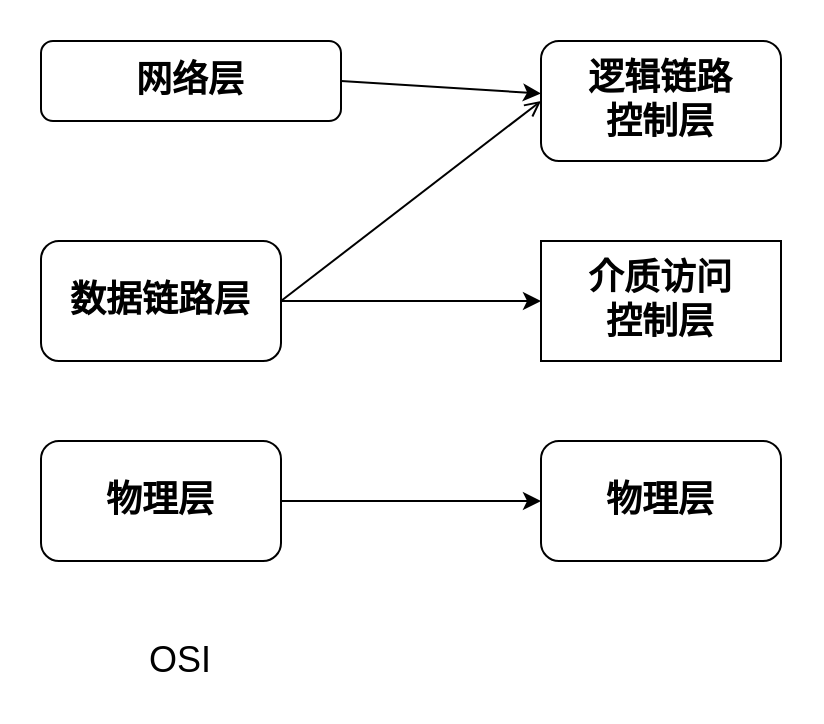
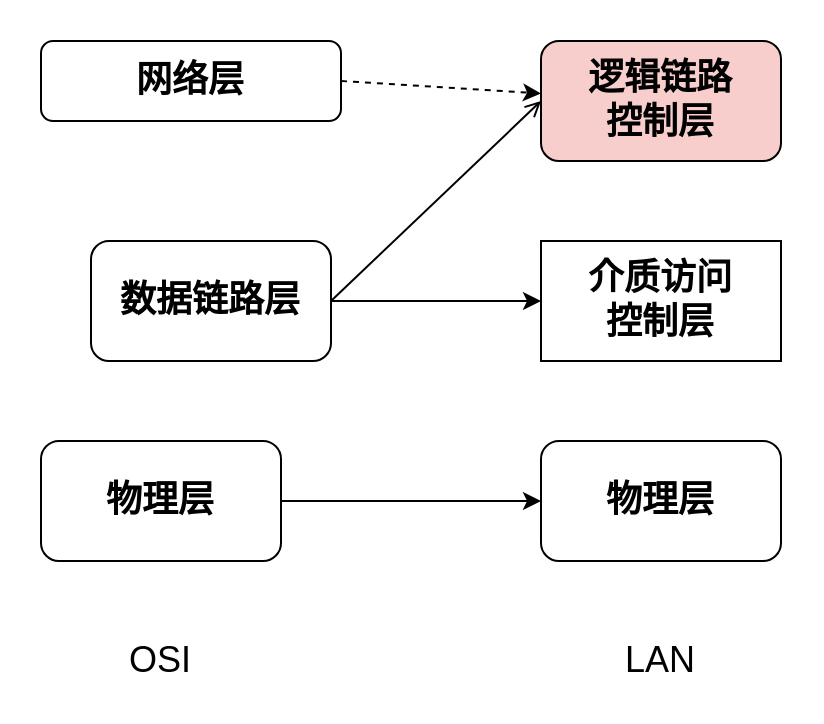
edge "网络层" -> "逻辑链路 控制层": style solid -> dashed
node "逻辑链路 控制层": fillcolor #ffffff -> #f8cecc
node "数据链路层": moved (161, 301) -> (211, 301)
node "OSI": moved (181, 661) -> (161, 661)
node "LAN": added
